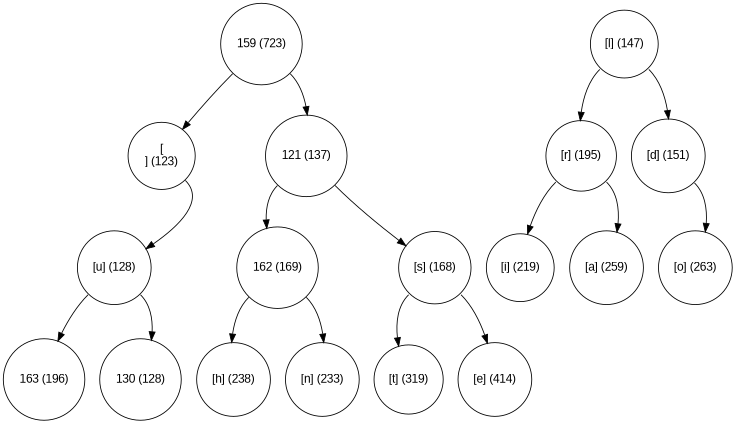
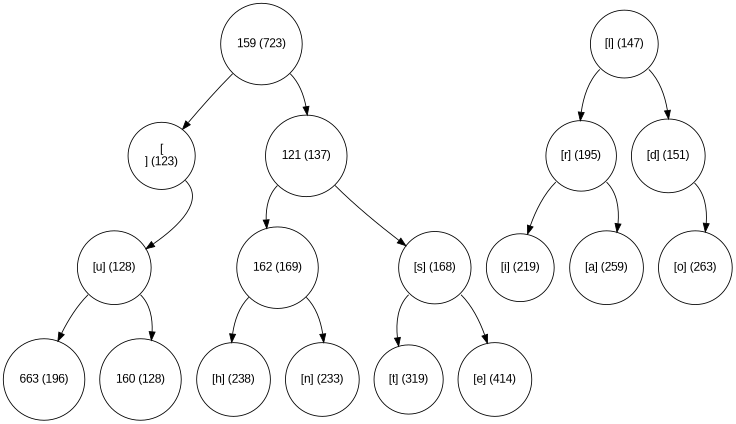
node "163 (196)": label "163 (196)" -> "663 (196)"
node "130 (128)": label "130 (128)" -> "160 (128)"
